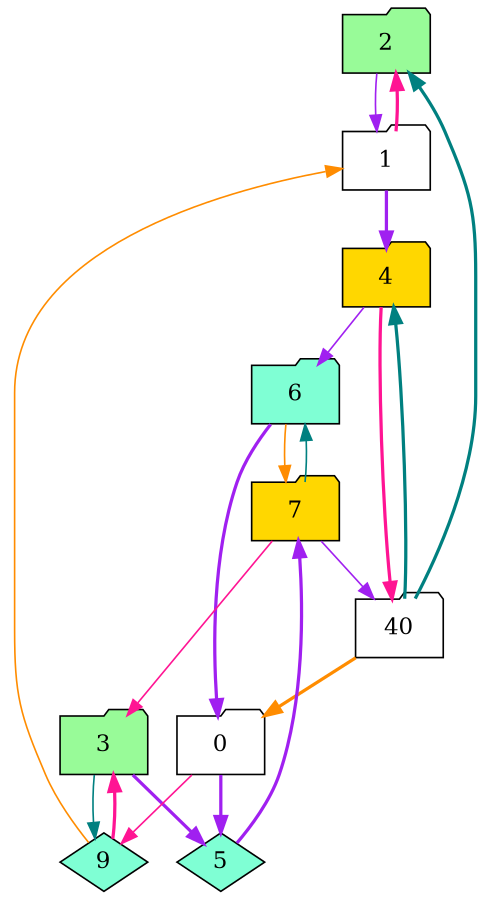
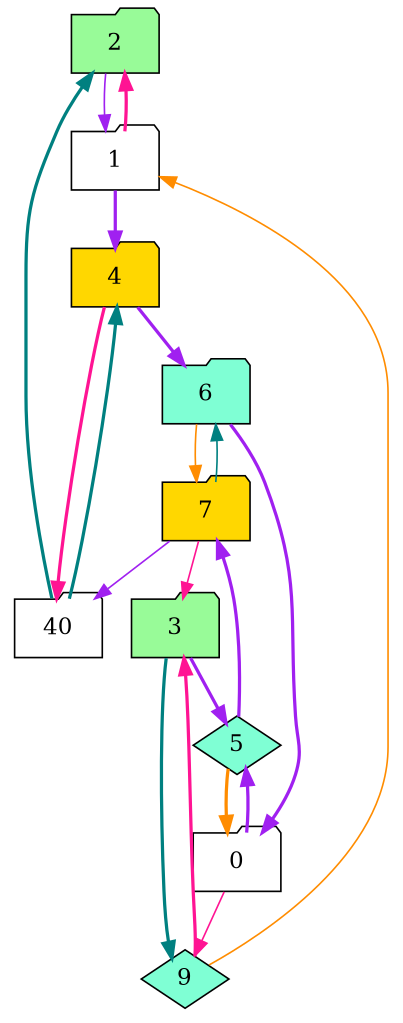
edge "4" -> "6": style solid -> bold
edge "40" -> "0": now "5" -> "0"
edge "3" -> "9": style solid -> bold
